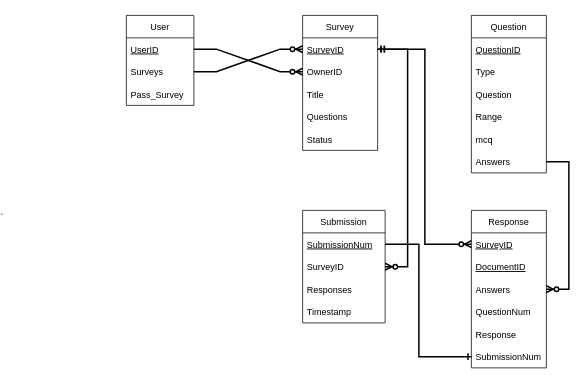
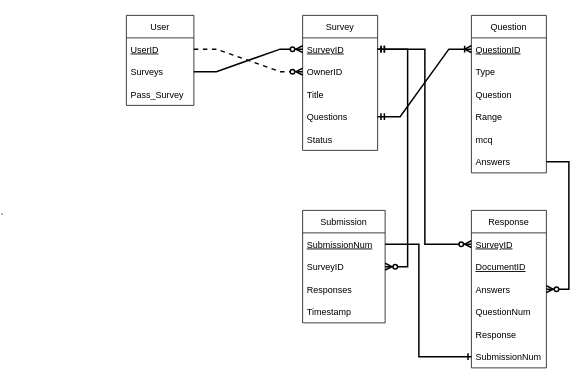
edge "UserID" -> "OwnerID": style solid -> dashed
edge "QuestionID" -- "Questions": added
